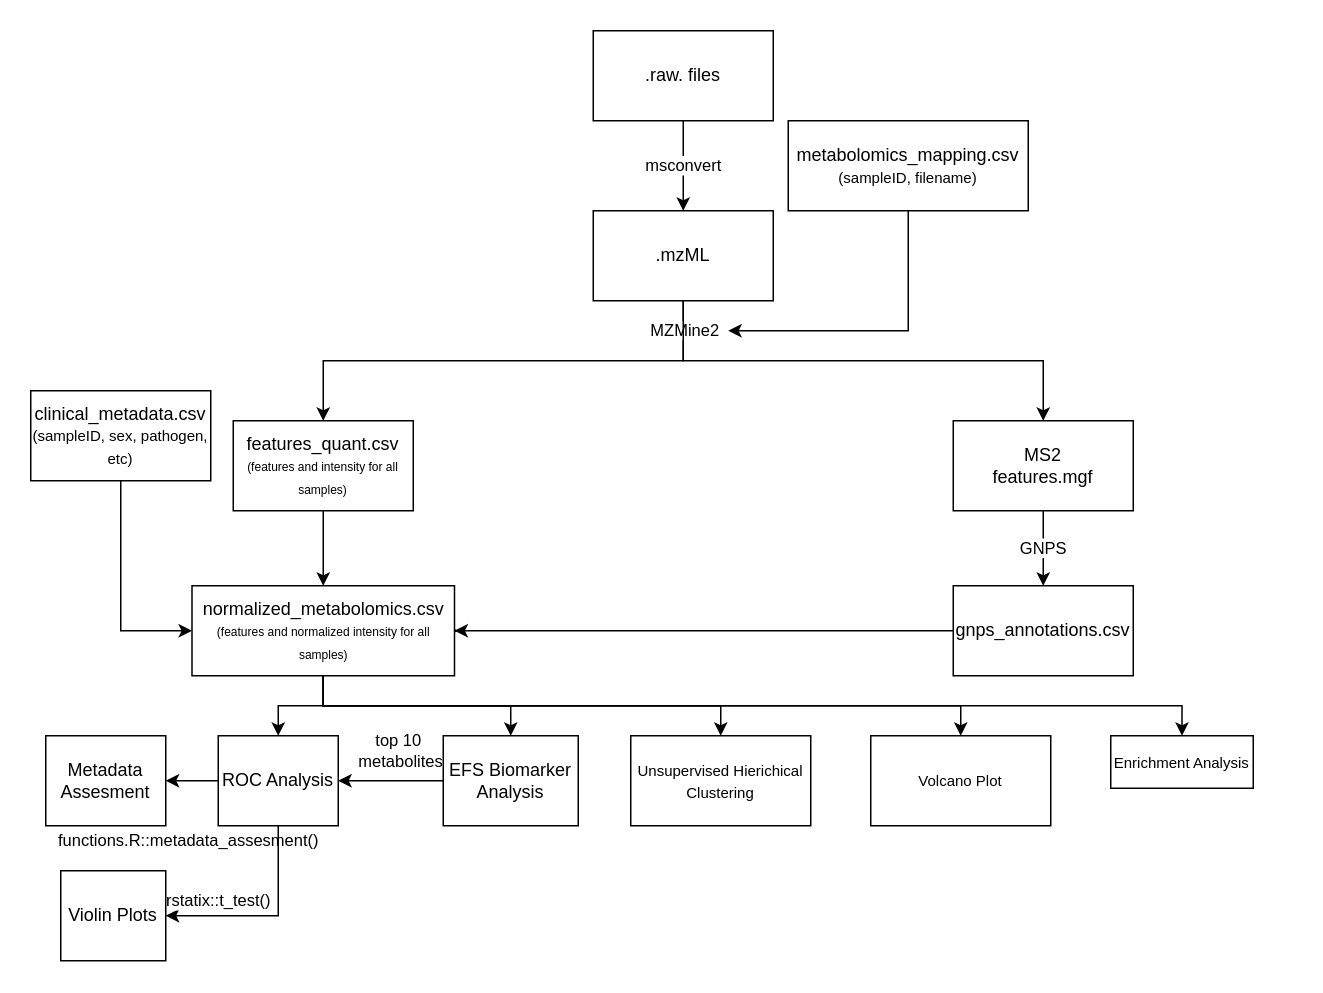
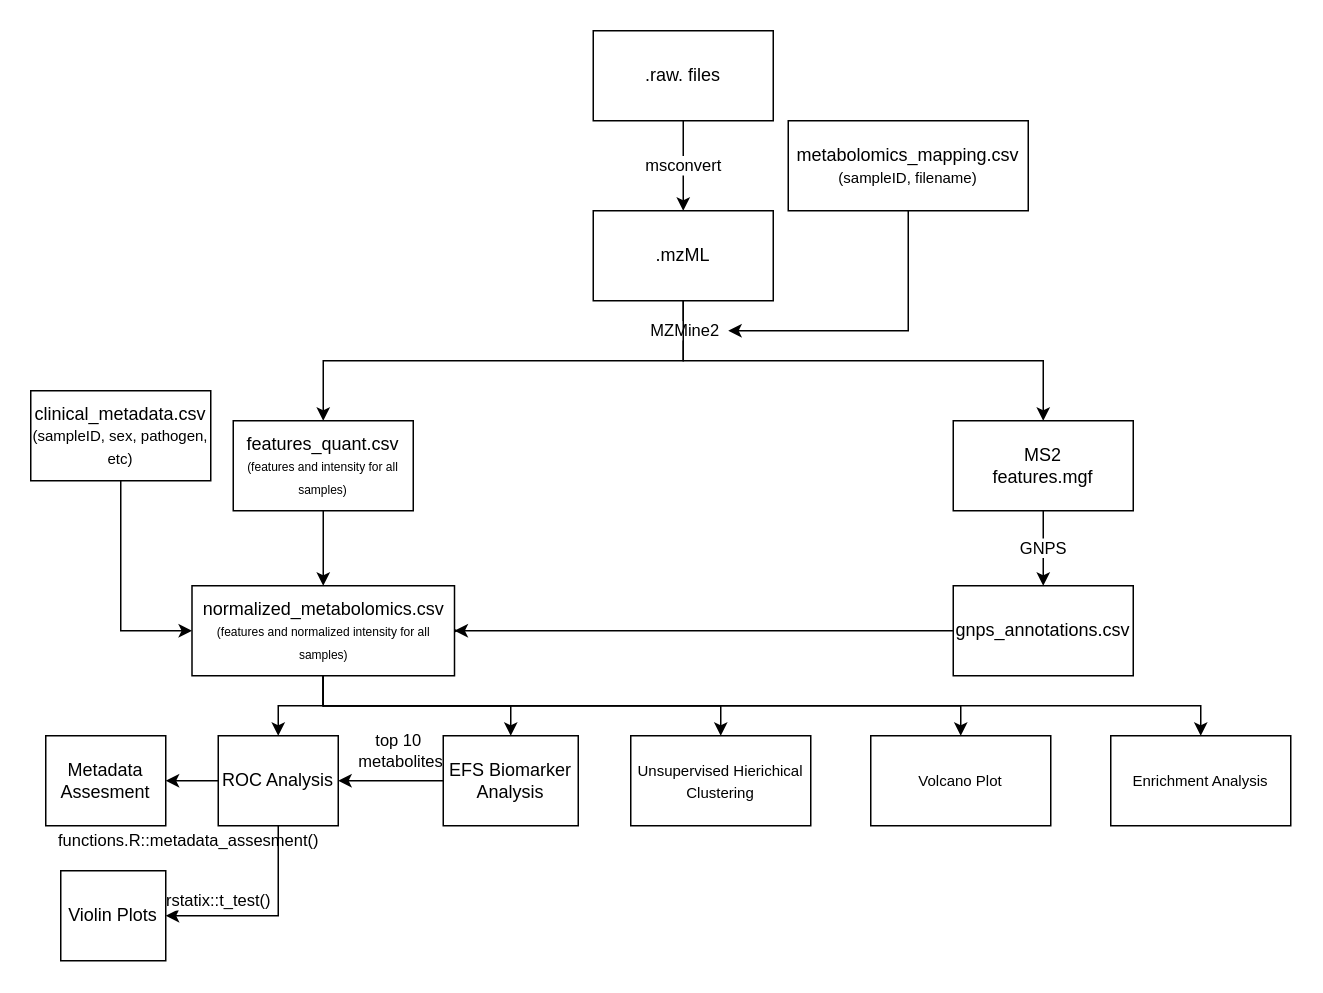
node "Enrichment Analysis": size 143x53 -> 180x90
